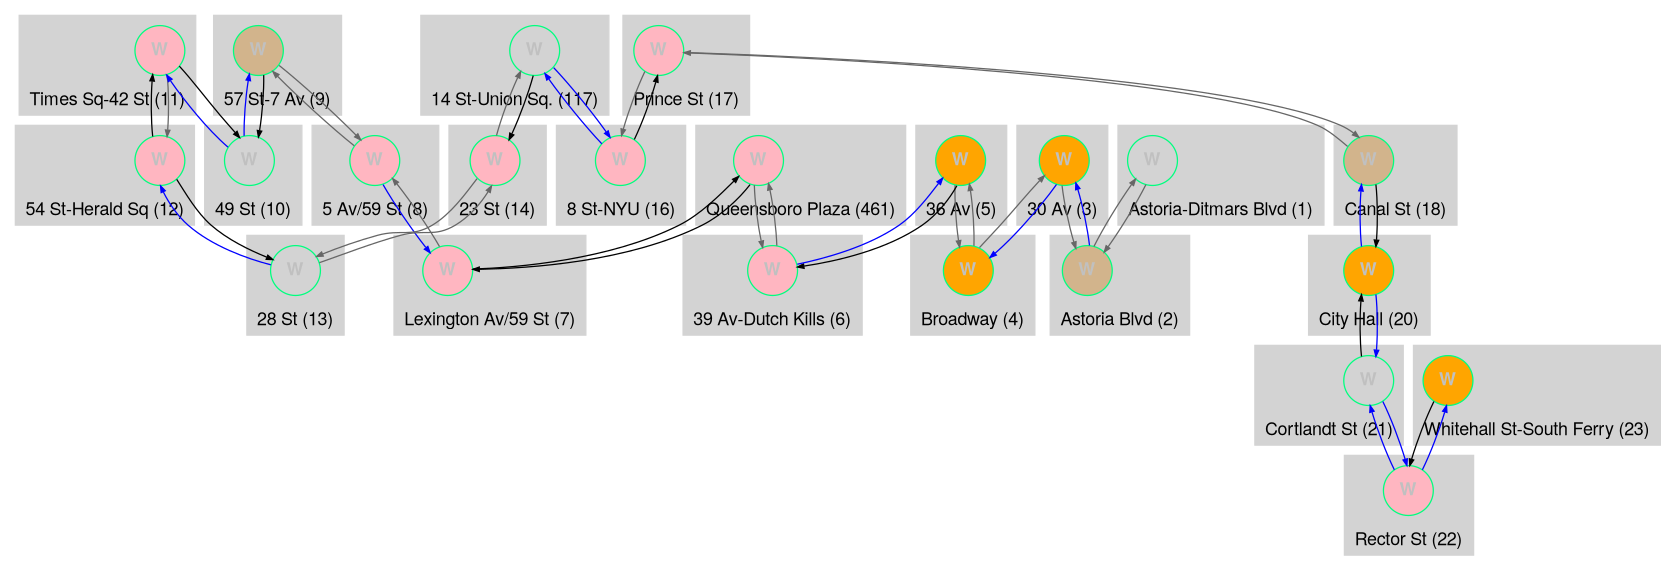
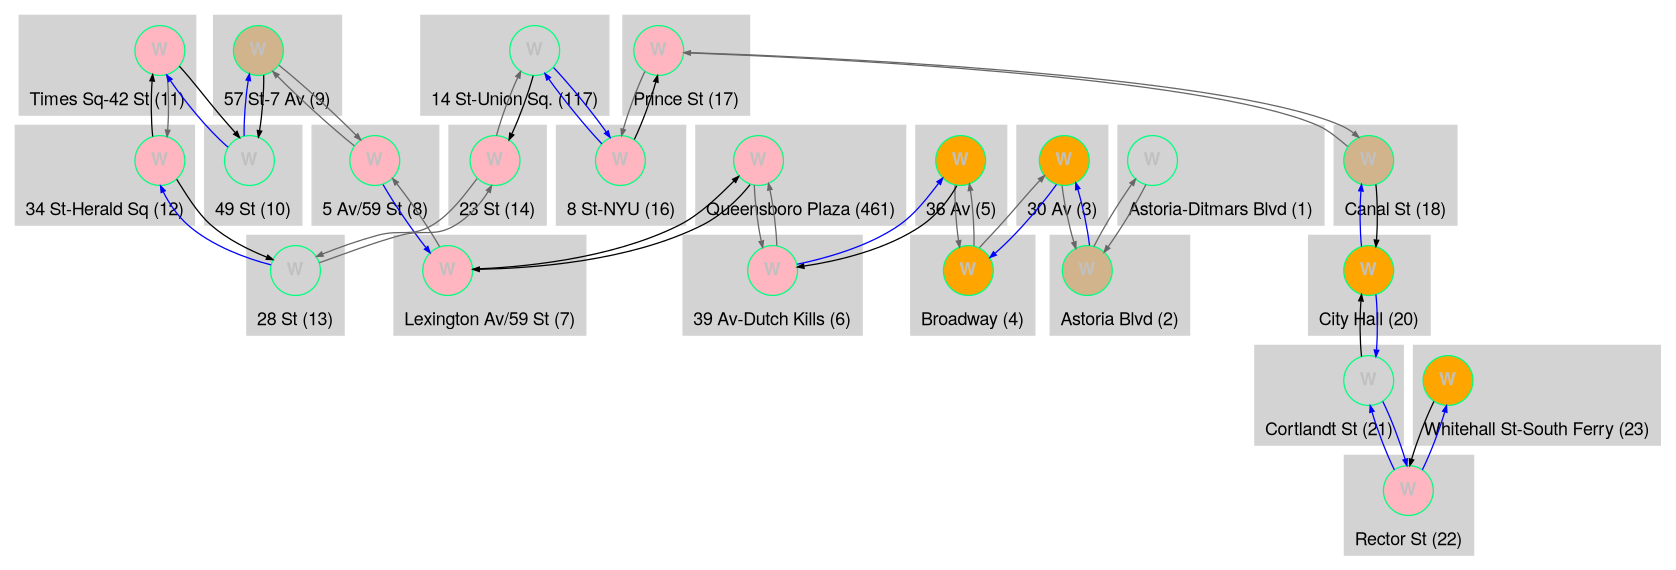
cluster "54 St-Herald Sq (12)": label "54 St-Herald Sq (12)" -> "34 St-Herald Sq (12)"
